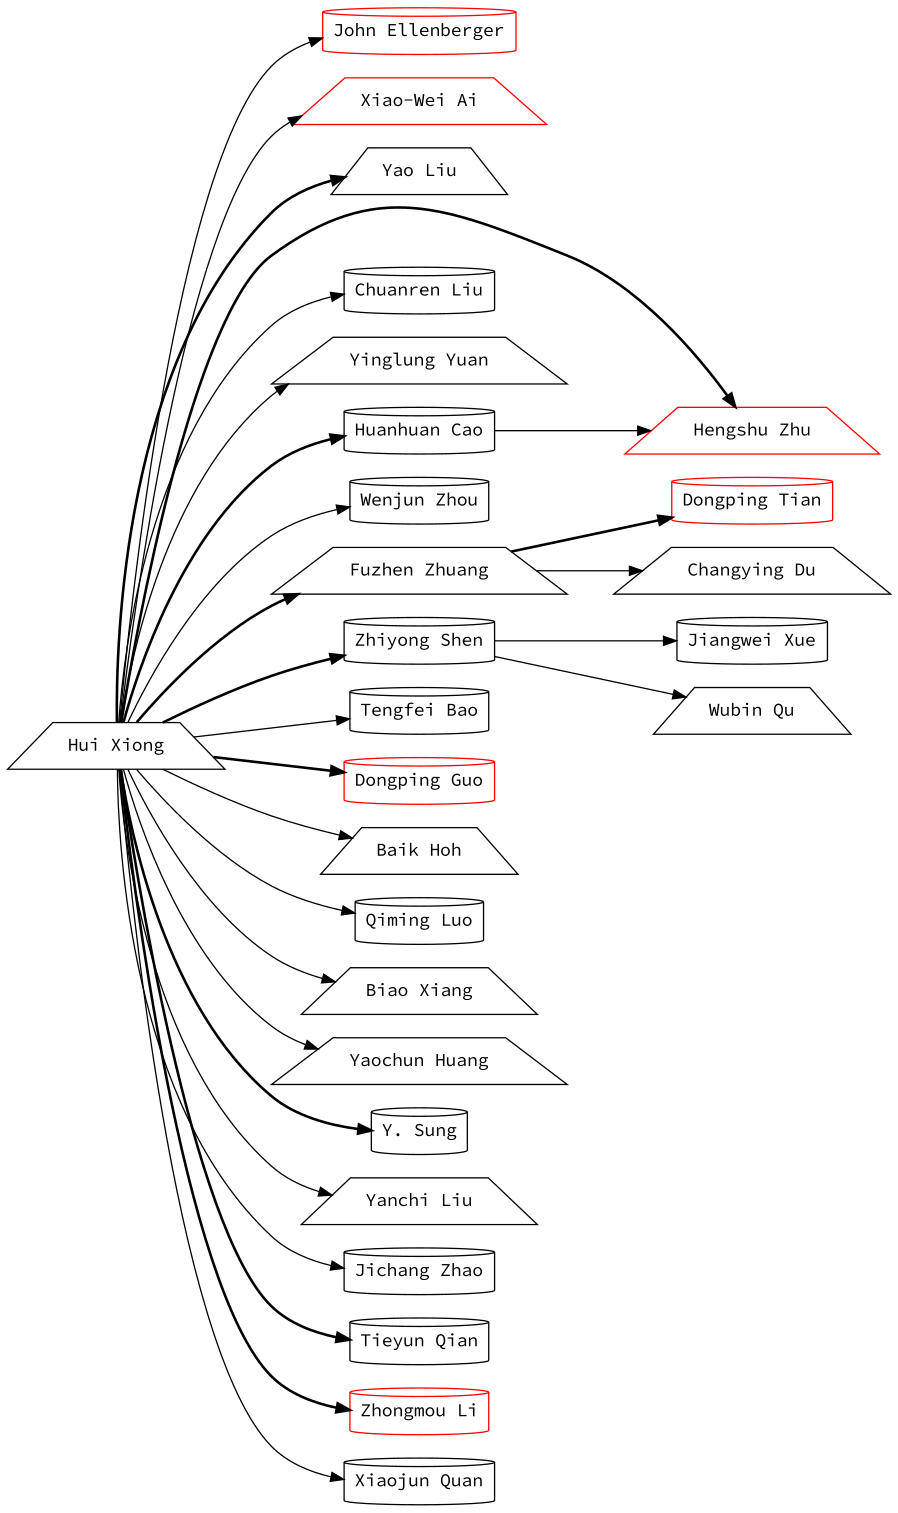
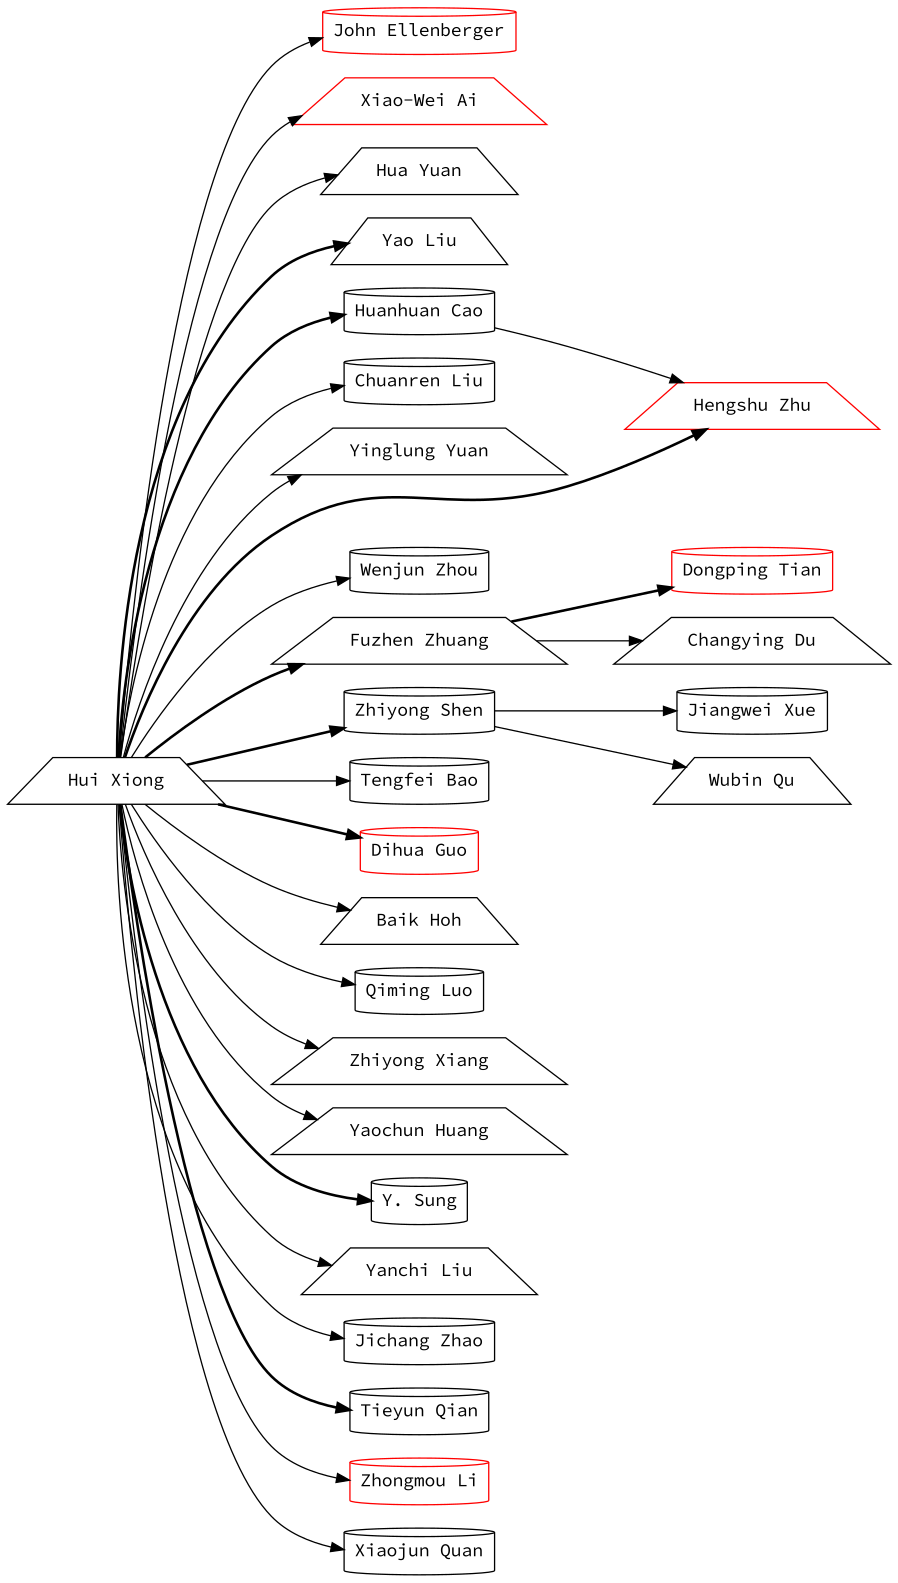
node "Hua Yuan": added
node "Dongping Guo": label "Dongping Guo" -> "Dihua Guo"
node "Biao Xiang": label "Biao Xiang" -> "Zhiyong Xiang"
edge "Hui Xiong" -> "Zhongmou Li": style bold -> solid
